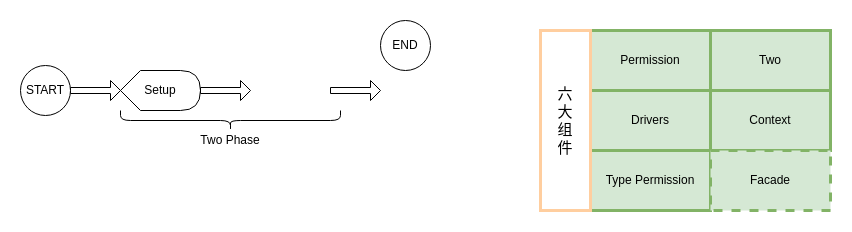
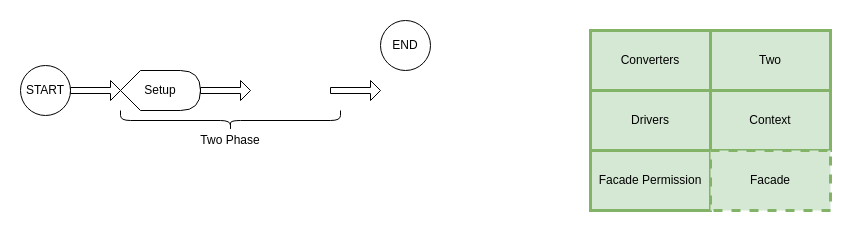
node "Permission": label "Permission" -> "Converters"
node "六 大 组 件": removed
node "Type Permission": label "Type Permission" -> "Facade Permission"
